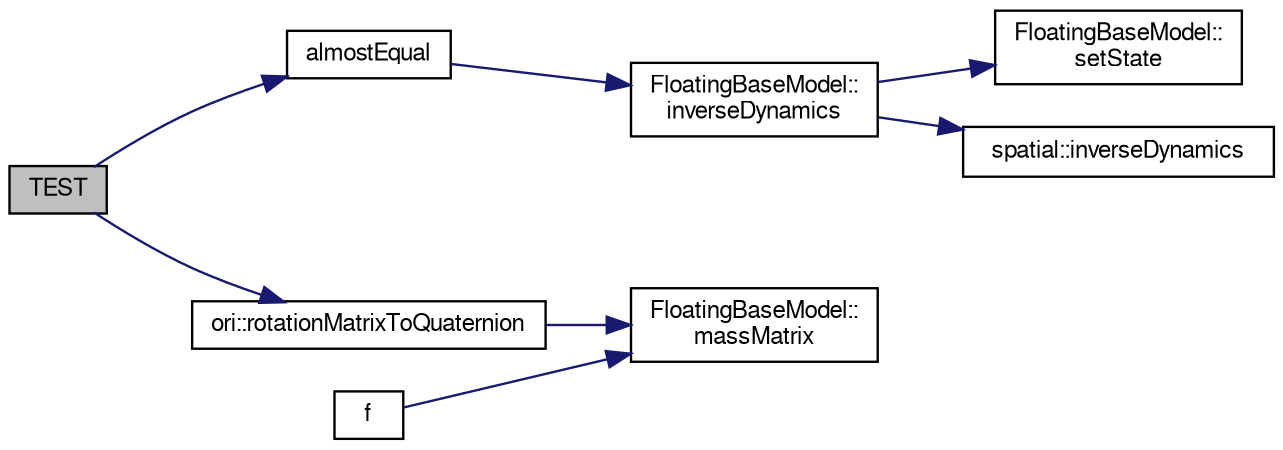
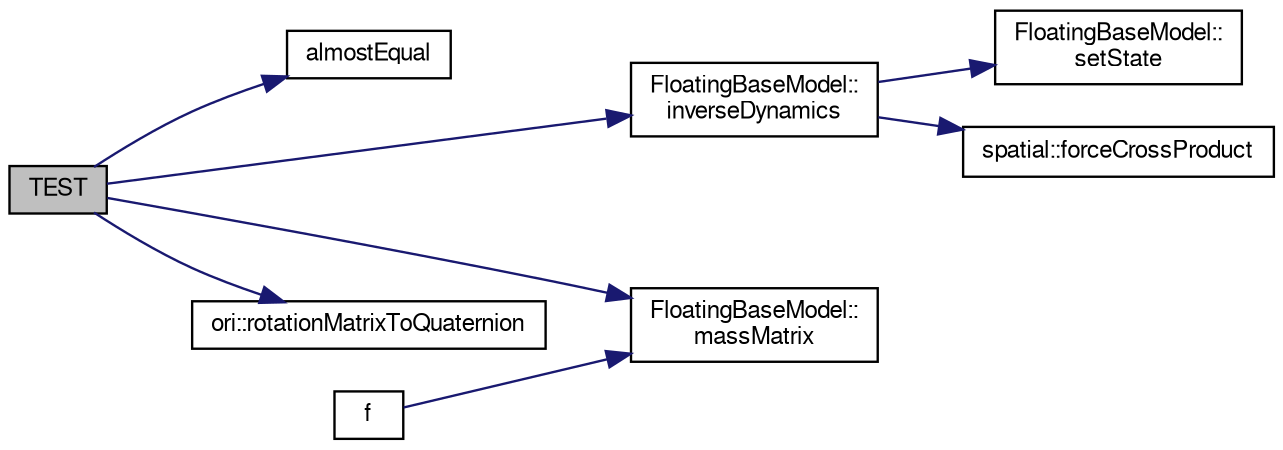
edge "almostEqual" -> "FloatingBaseModel:: inverseDynamics": now "TEST" -> "FloatingBaseModel:: inverseDynamics"
node "spatial::inverseDynamics": label "spatial::inverseDynamics" -> "spatial::forceCrossProduct"
edge "ori::rotationMatrixToQuaternion" -> "FloatingBaseModel:: massMatrix": now "TEST" -> "FloatingBaseModel:: massMatrix"
